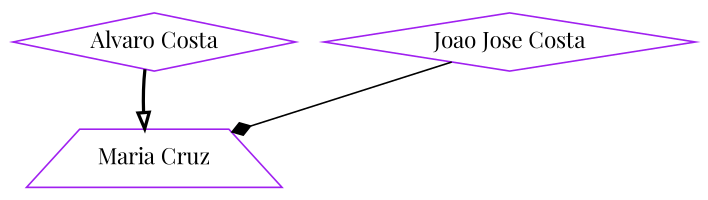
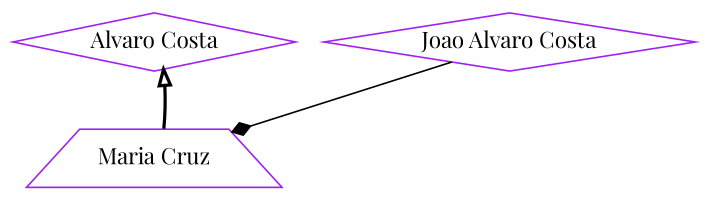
node "Joao Jose Costa": label "Joao Jose Costa" -> "Joao Alvaro Costa"
edge "Alvaro Costa" -> "Maria Cruz": reversed
